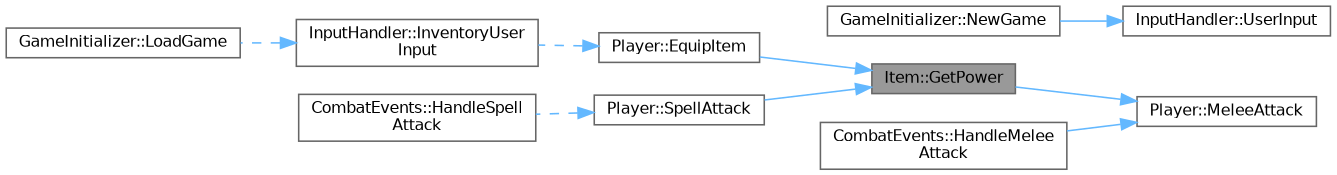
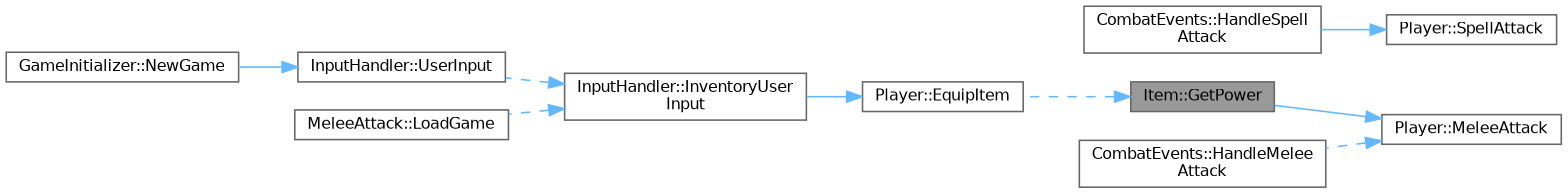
node "GameInitializer::LoadGame": label "GameInitializer::LoadGame" -> "MeleeAttack::LoadGame"
edge "InputHandler::InventoryUser Input" -> "Player::EquipItem": style dashed -> solid
edge "Player::EquipItem" -> "Item::GetPower": style solid -> dashed
edge "InputHandler::UserInput" -> "InputHandler::InventoryUser Input": added
edge "Player::SpellAttack" -> "Item::GetPower": removed
edge "CombatEvents::HandleSpell Attack" -> "Player::SpellAttack": style dashed -> solid
edge "CombatEvents::HandleMelee Attack" -> "Player::MeleeAttack": style solid -> dashed
